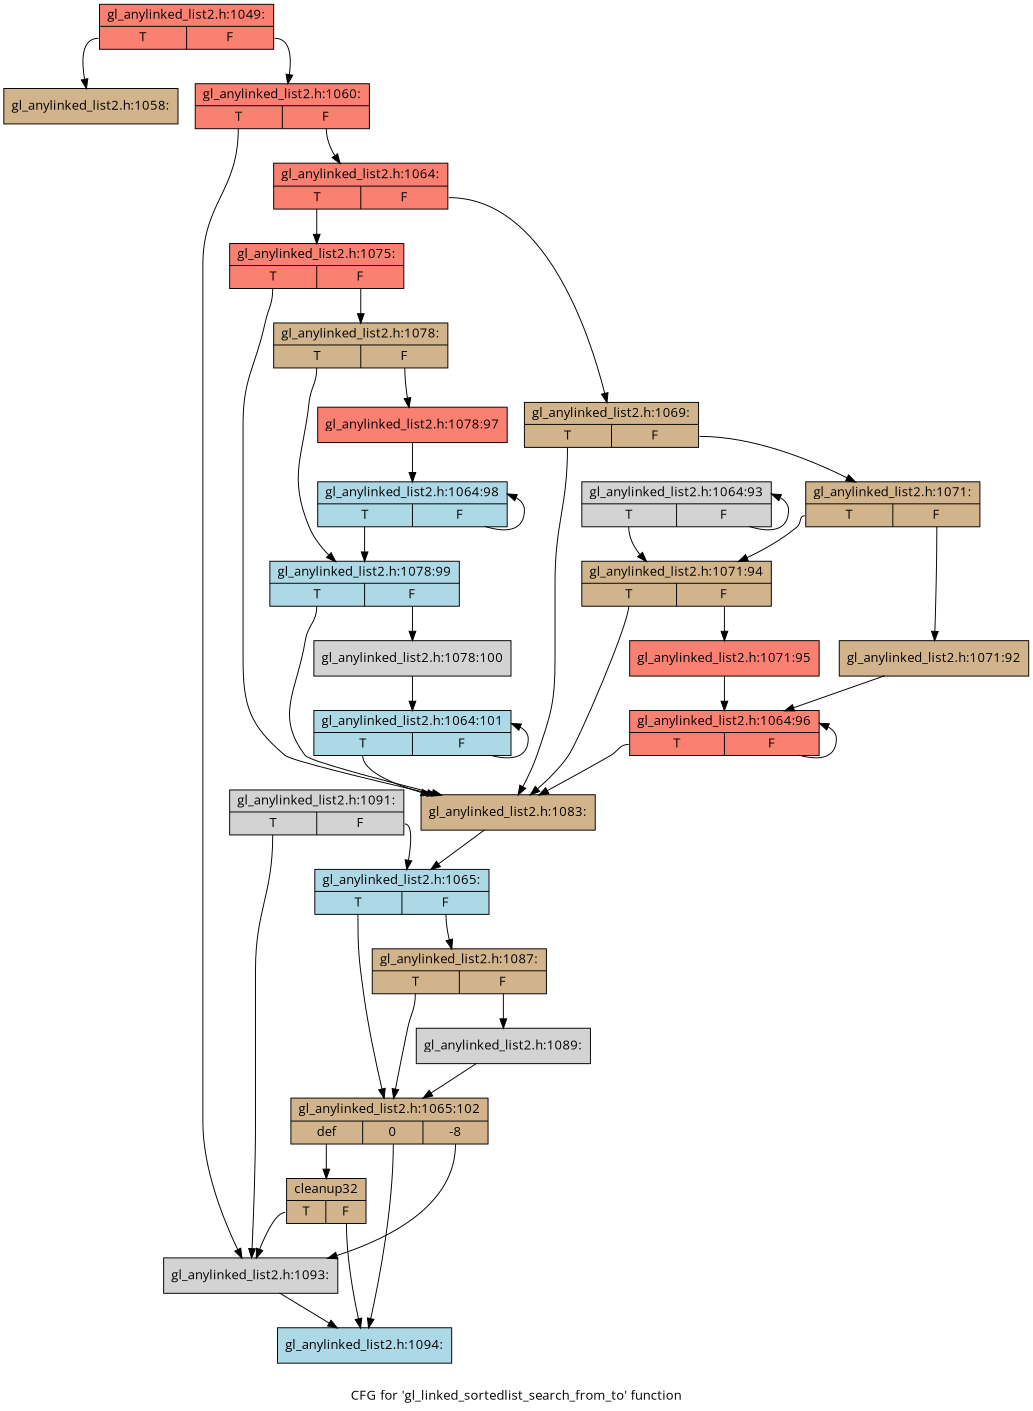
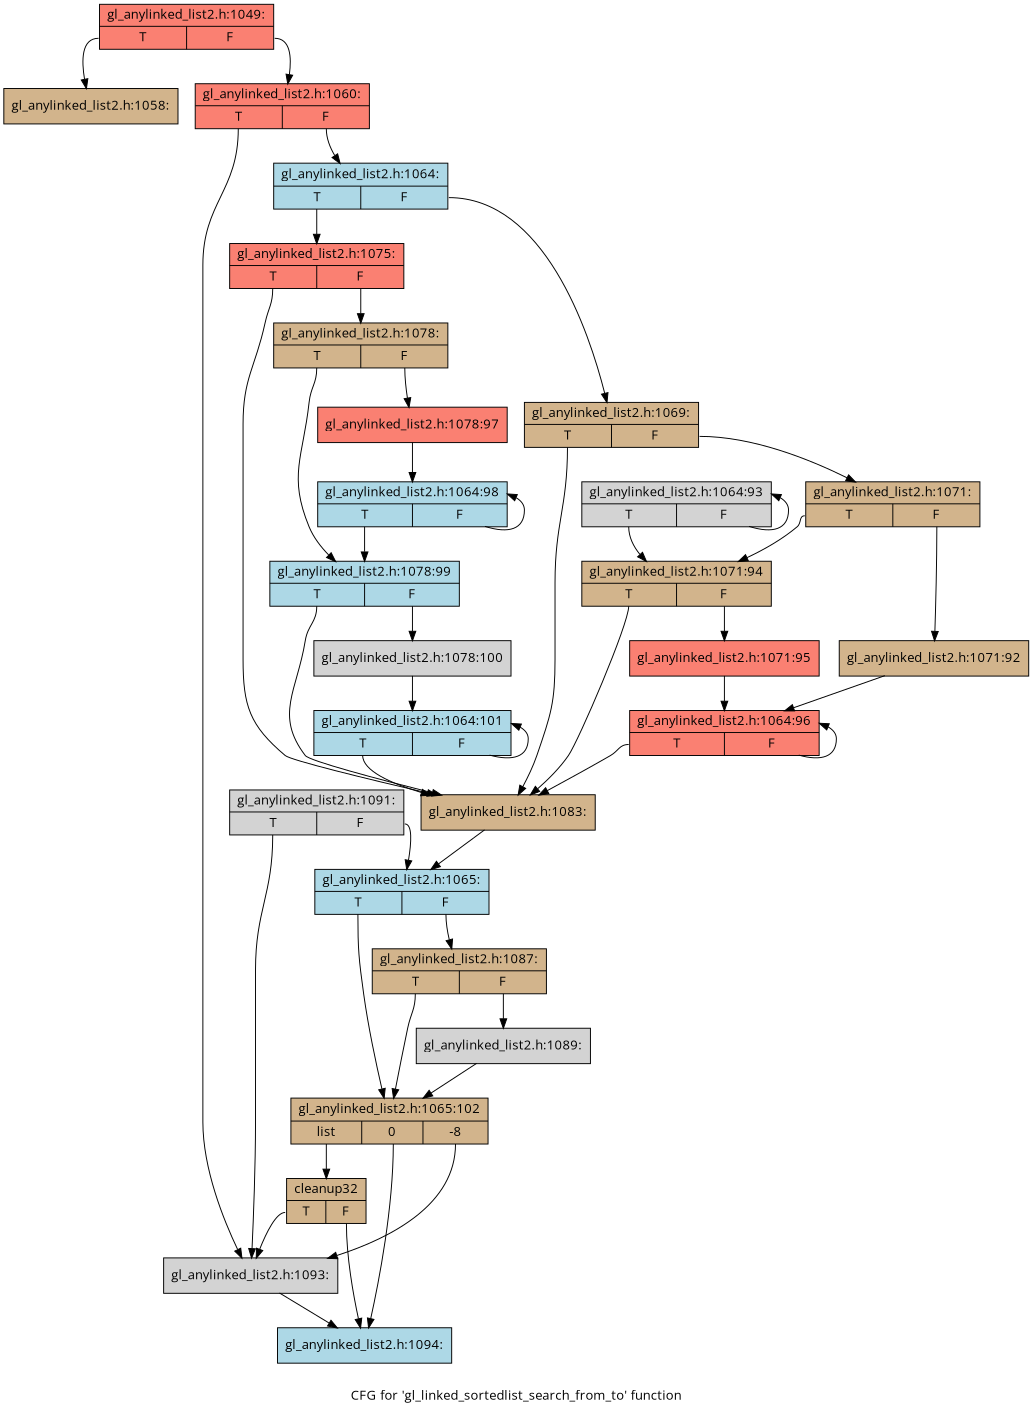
node "gl_anylinked_list2.h:1064:": fillcolor salmon -> lightblue
node "gl_anylinked_list2.h:1065:102": text "def" -> "list"
